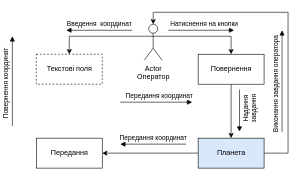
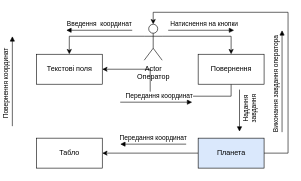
node "Текстові поля": style dashed -> solid
edge "Повернення" -> "Планета": now "Повернення" -> "Текстові поля"
node "Передання": label "Передання" -> "Табло"
